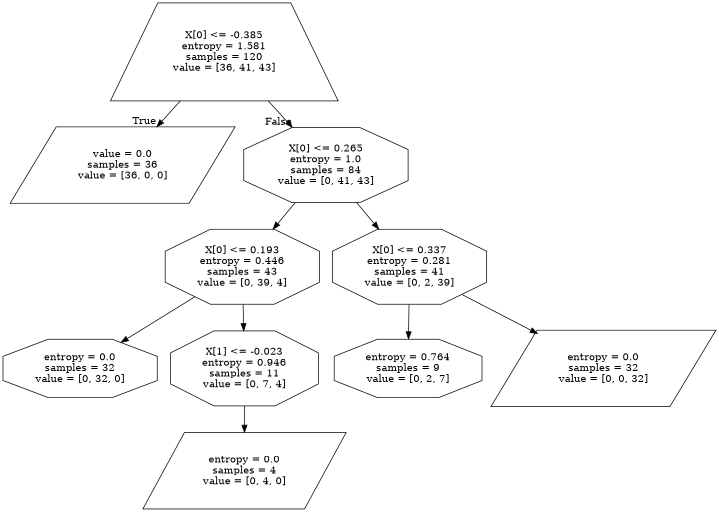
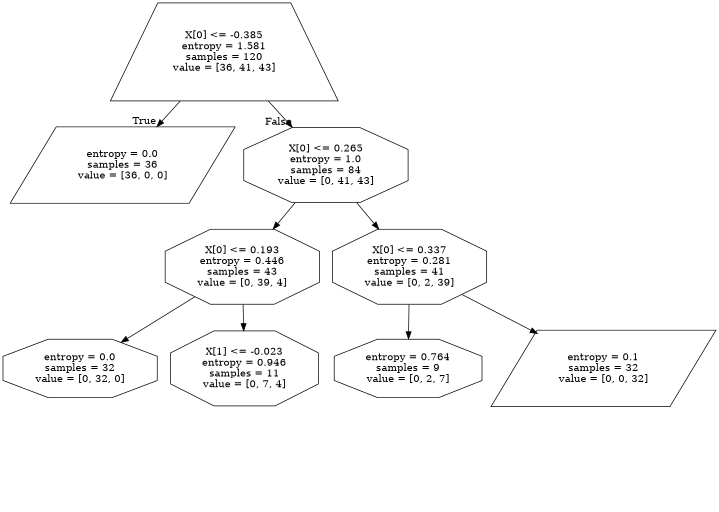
node "value = 0.0 samples = 36 value = [36, 0, 0]": label "value = 0.0 samples = 36 value = [36, 0, 0]" -> "entropy = 0.0 samples = 36 value = [36, 0, 0]"
node "entropy = 0.0 samples = 32 value = [0, 0, 32]": label "entropy = 0.0 samples = 32 value = [0, 0, 32]" -> "entropy = 0.1 samples = 32 value = [0, 0, 32]"
node "entropy = 0.0 samples = 4 value = [0, 4, 0]": removed
